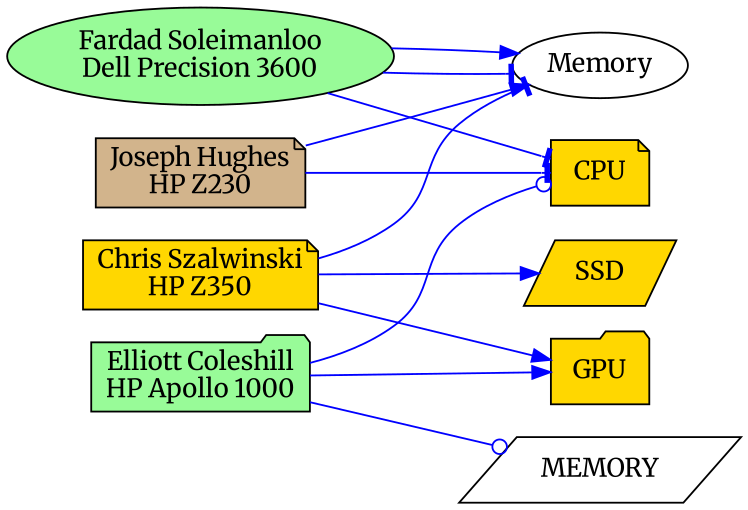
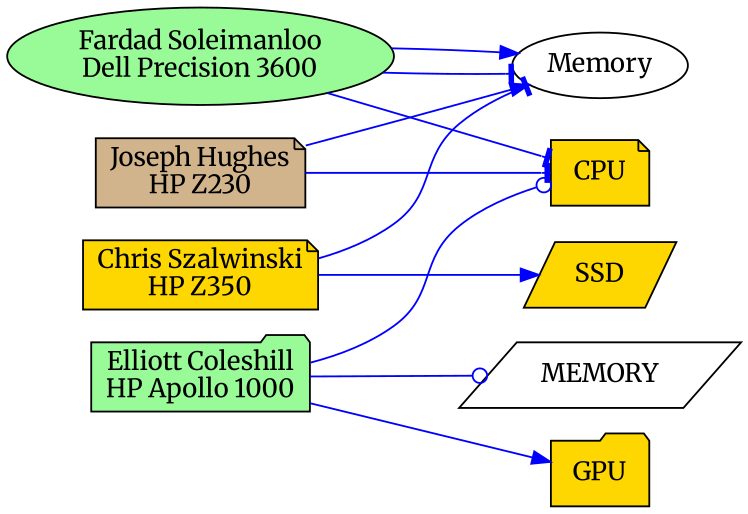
edge "Chris Szalwinski HP Z350" -> "GPU": removed
